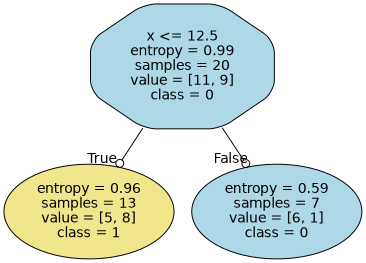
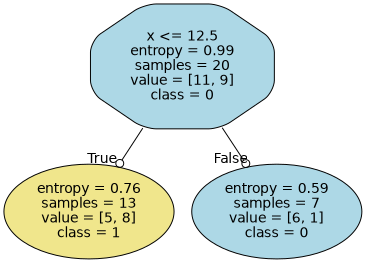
node "entropy = 0.96 samples = 13 value = [5, 8] class = 1": label "entropy = 0.96 samples = 13 value = [5, 8] class = 1" -> "entropy = 0.76 samples = 13 value = [5, 8] class = 1"
